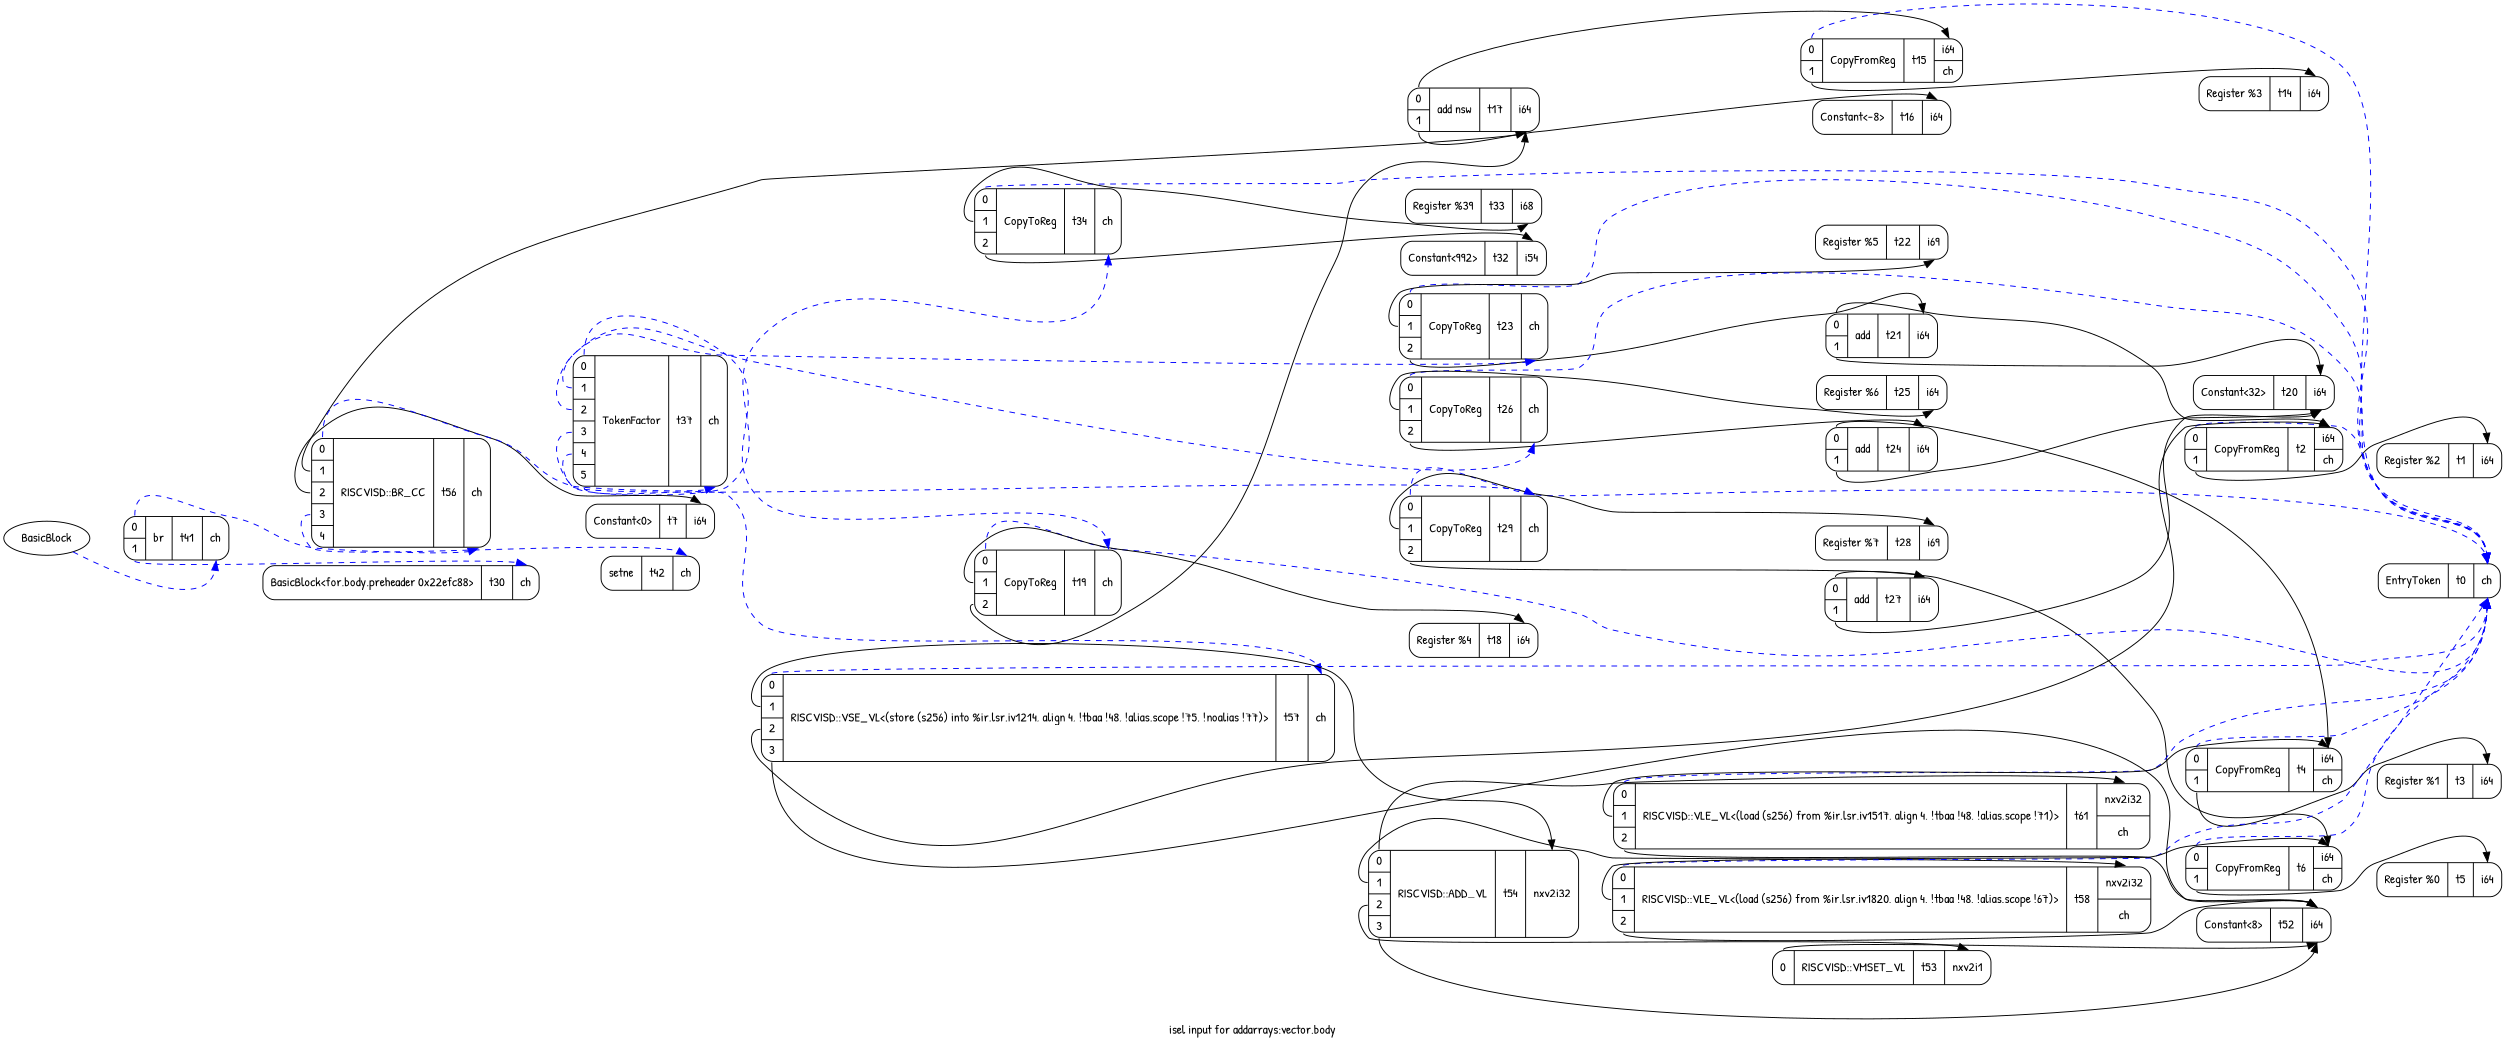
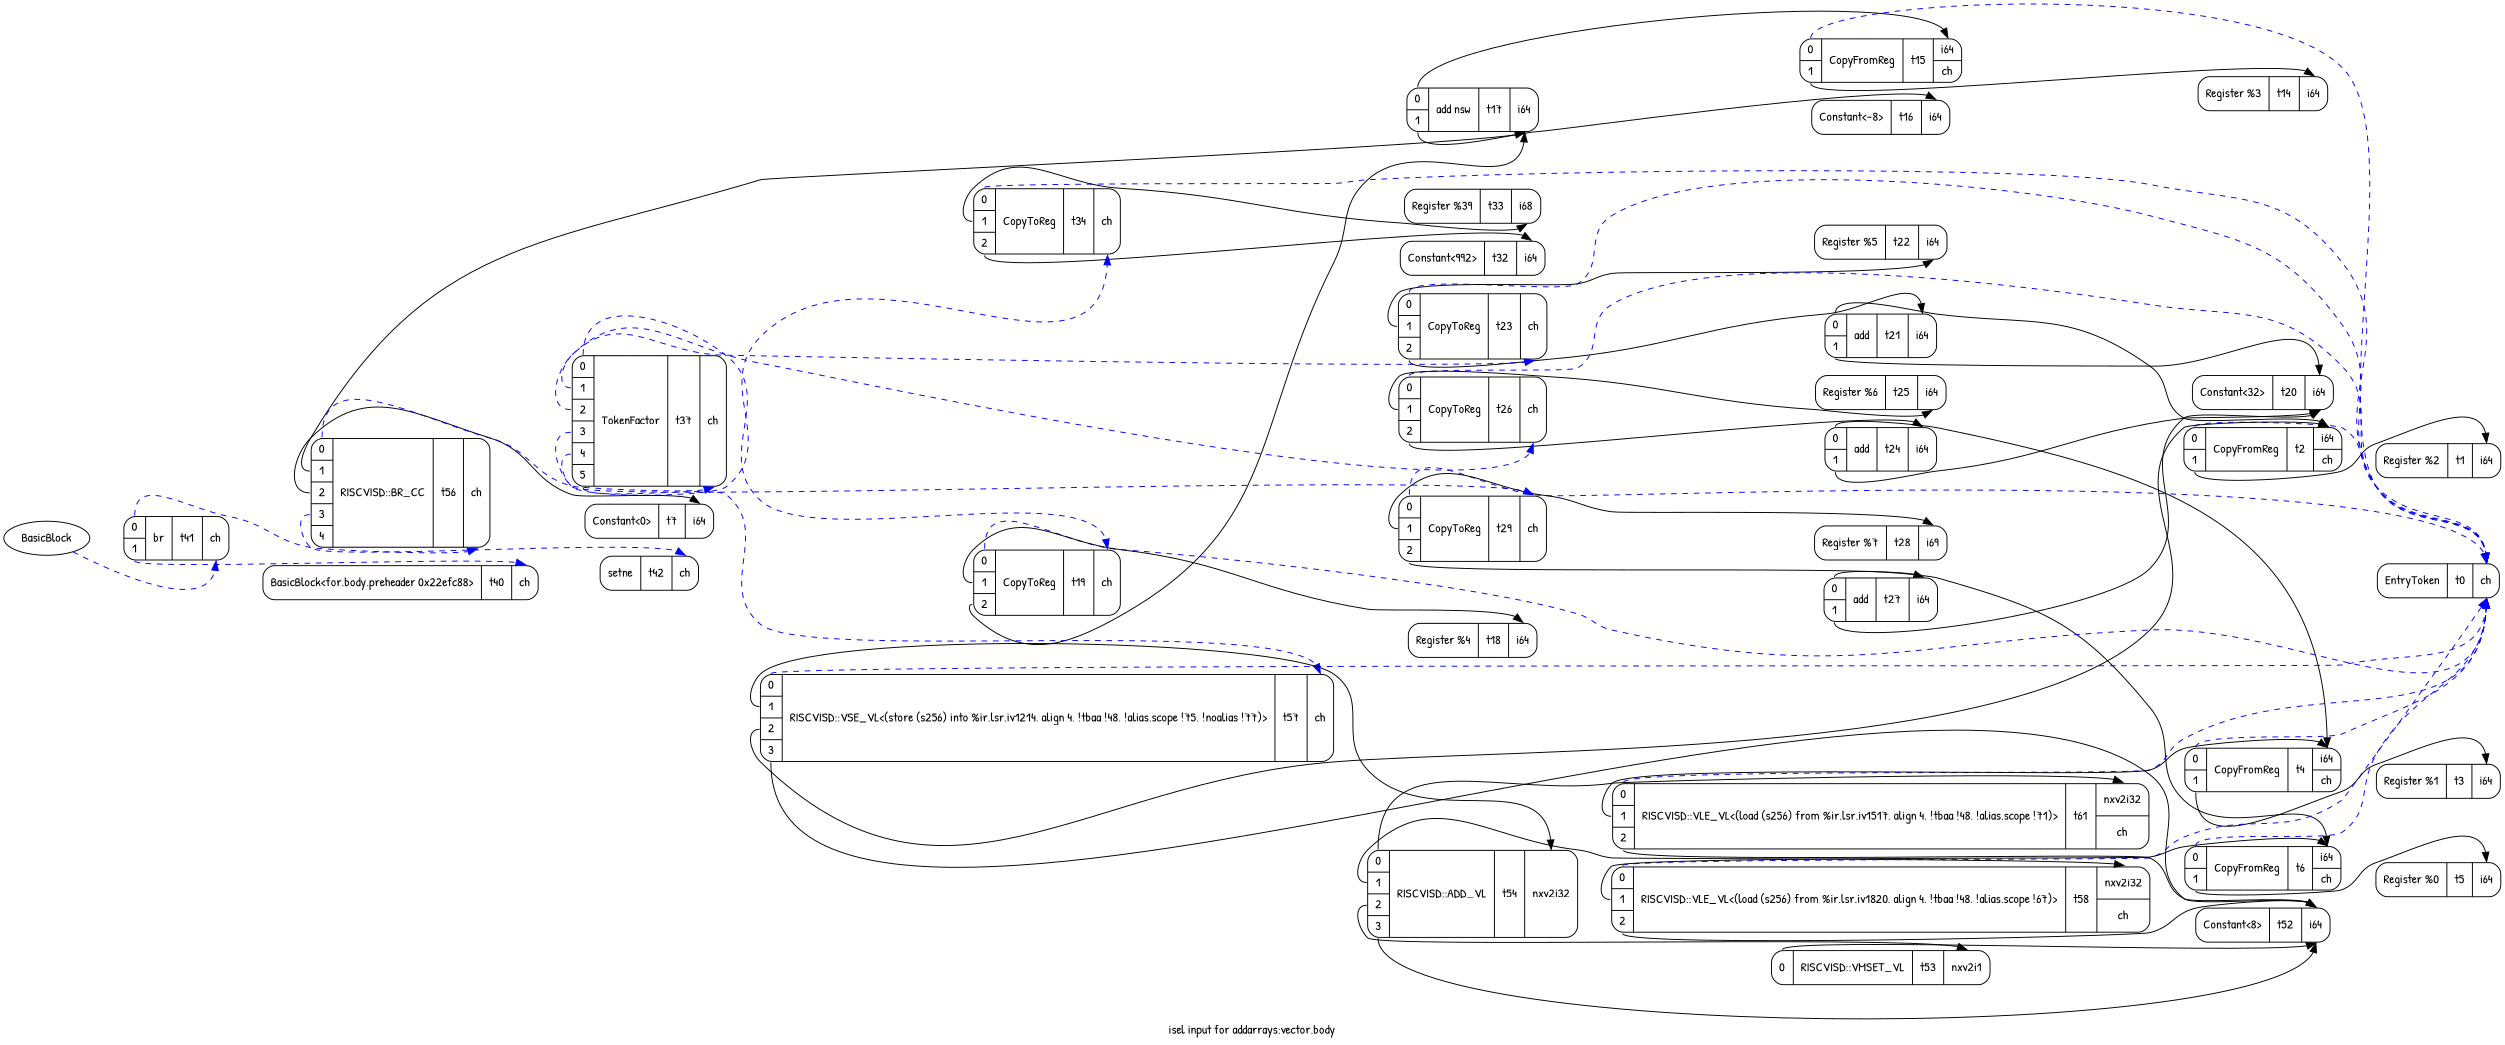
node "Register %5": text "i69" -> "i64"
node "Constant<992>": text "i54" -> "i64"
node "BasicBlock<for.body.preheader 0x22efc88>": text "t30" -> "t40"
